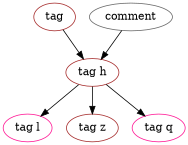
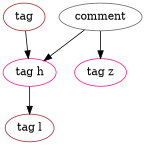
node "tag h": color brown -> deeppink
edge "tag h" -> "tag z": now "comment" -> "tag z"
node "tag l": color deeppink -> brown
node "tag z": color brown -> deeppink
node "tag q": removed
